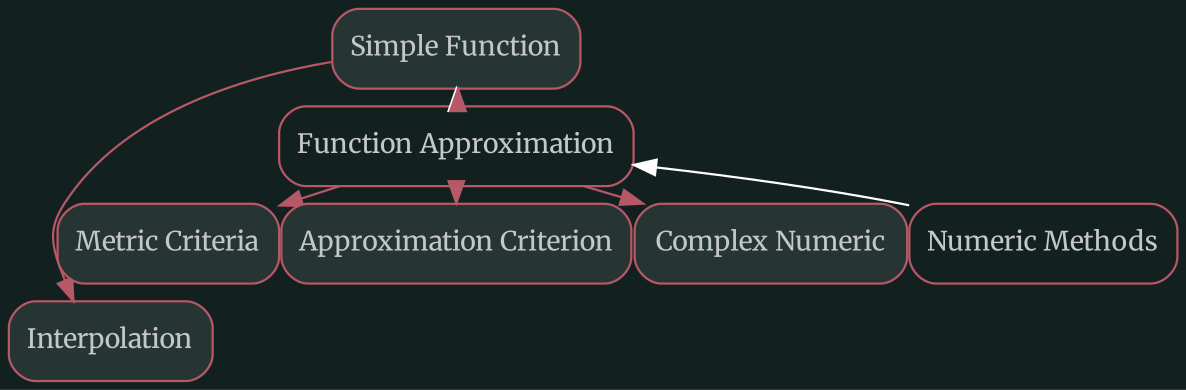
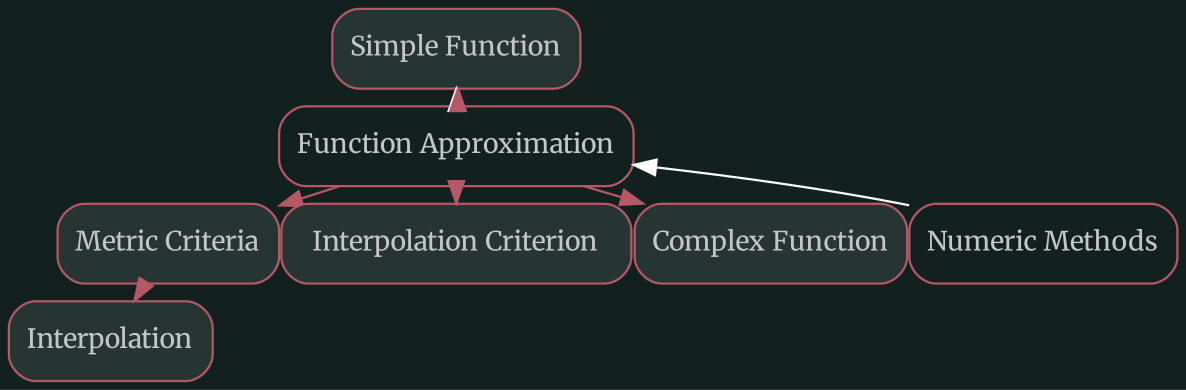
edge "Simple Function" -> "Interpolation": now "Metric Criteria" -> "Interpolation"
node "Approximation Criterion": label "Approximation Criterion" -> "Interpolation Criterion"
node "Complex Numeric": label "Complex Numeric" -> "Complex Function"
